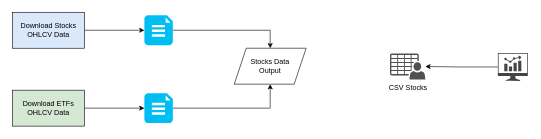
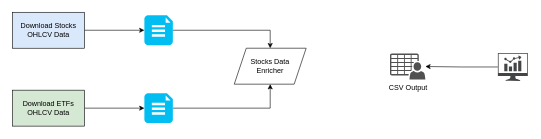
node "Stocks Data Output": label "Stocks Data Output" -> "Stocks Data Enricher"
node "CSV Stocks": label "CSV Stocks" -> "CSV Output"
